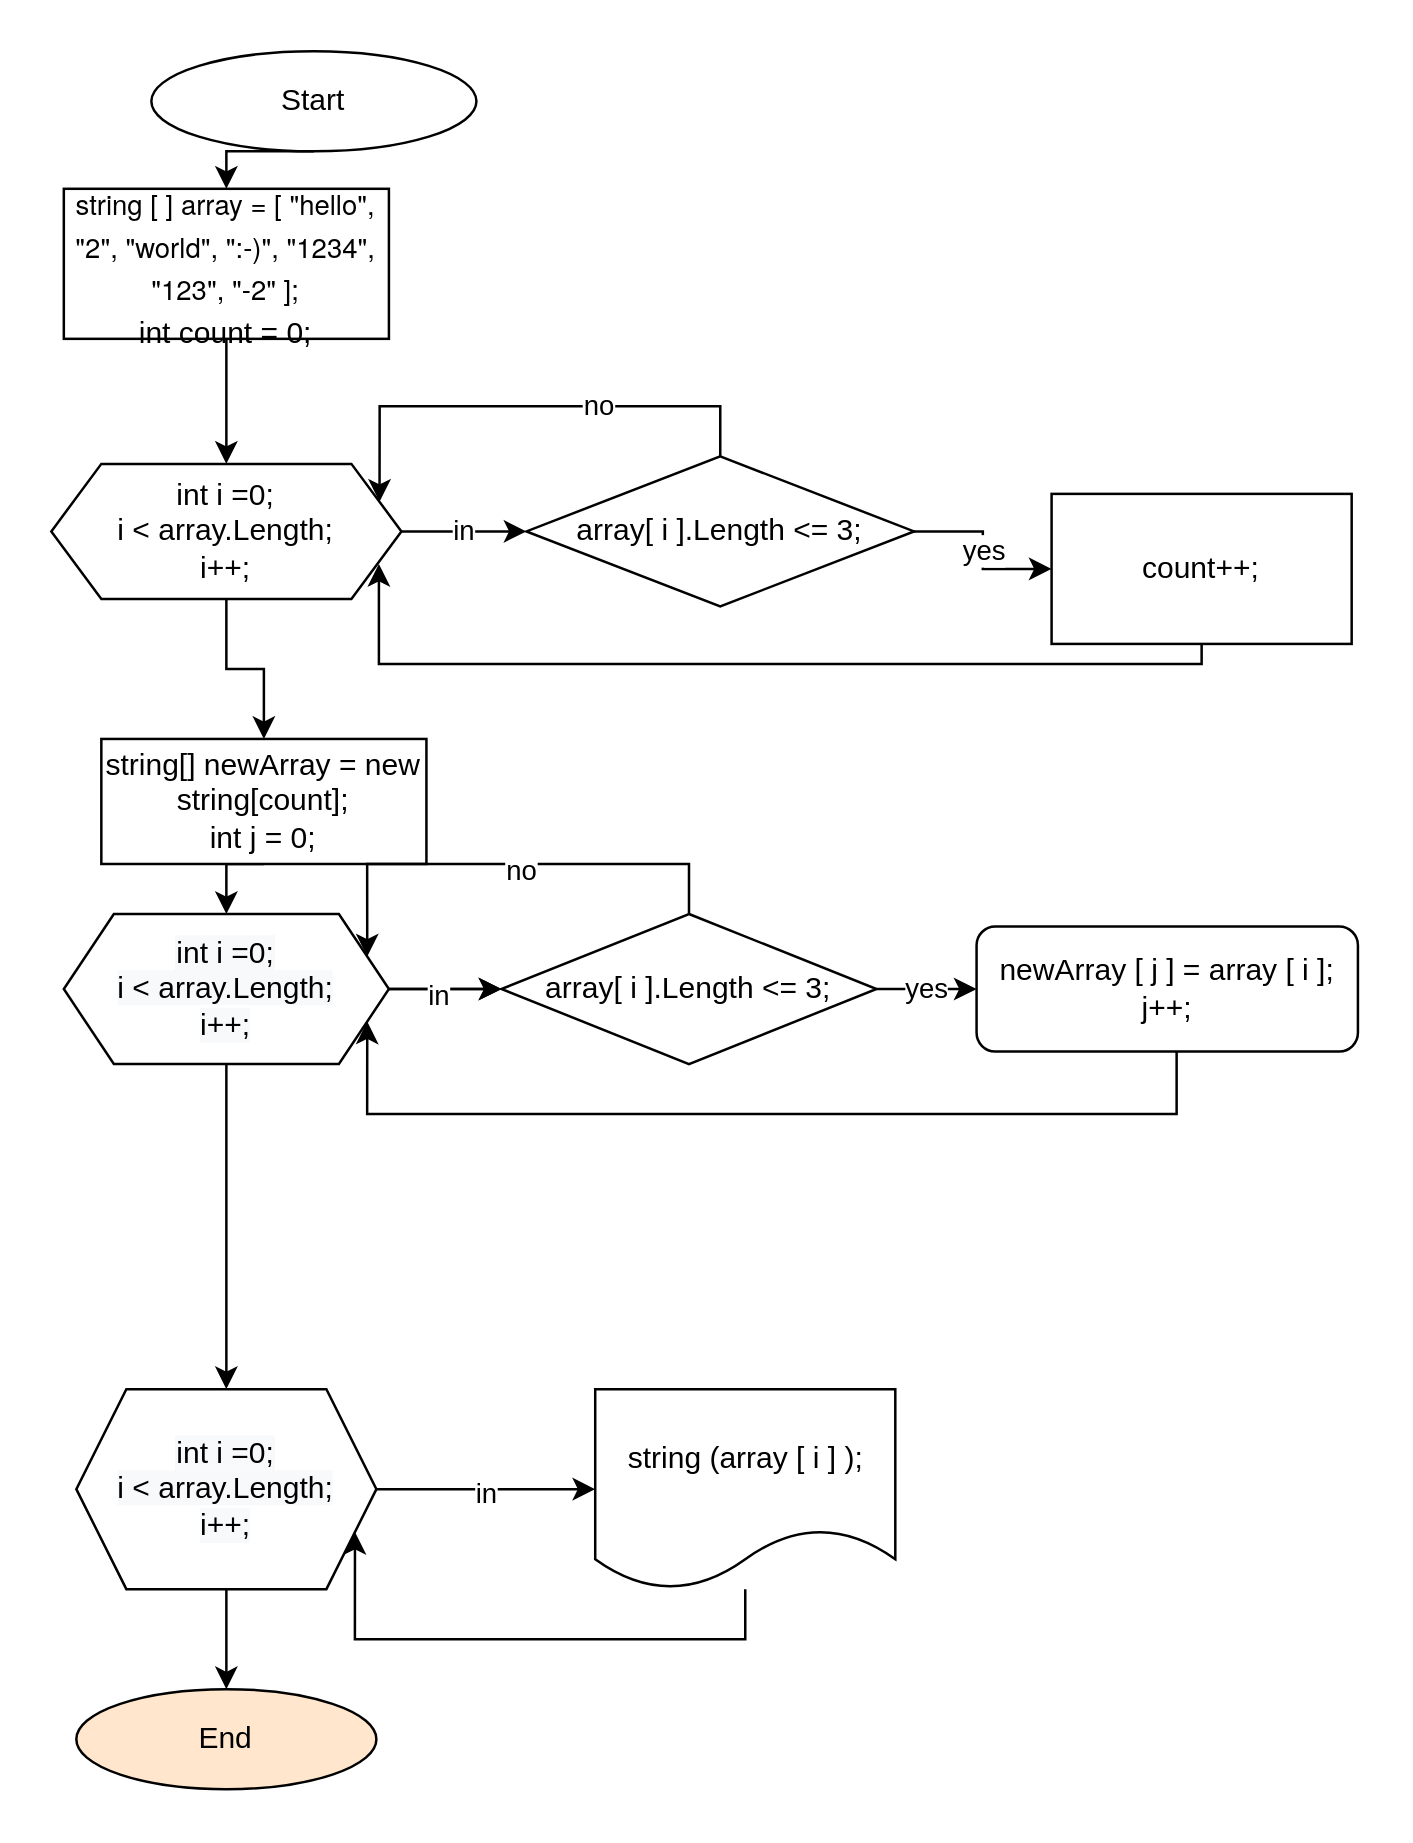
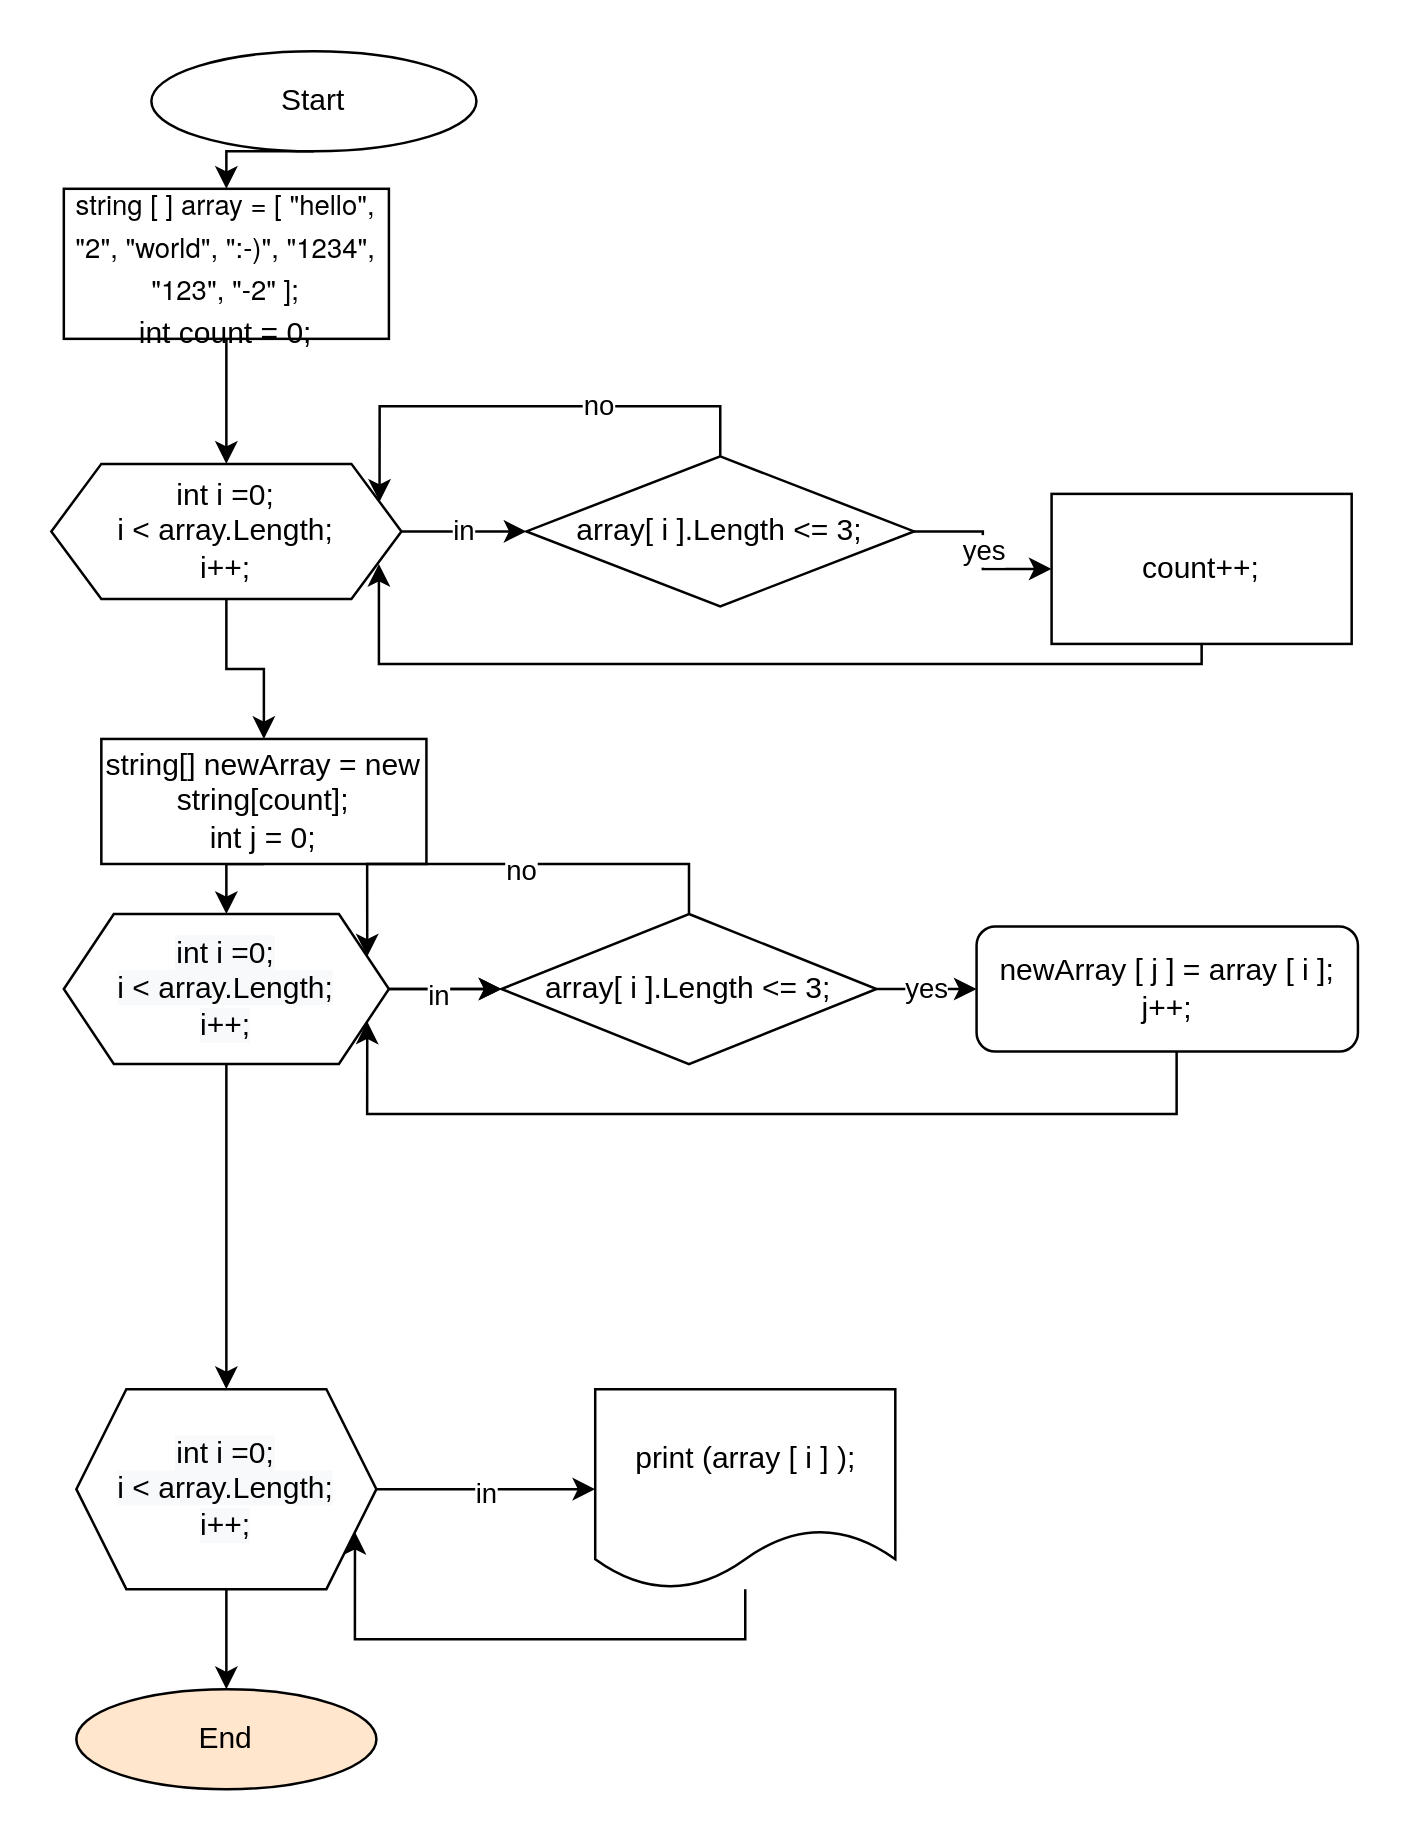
node "string (array [ i ] );": label "string (array [ i ] );" -> "print (array [ i ] );"
